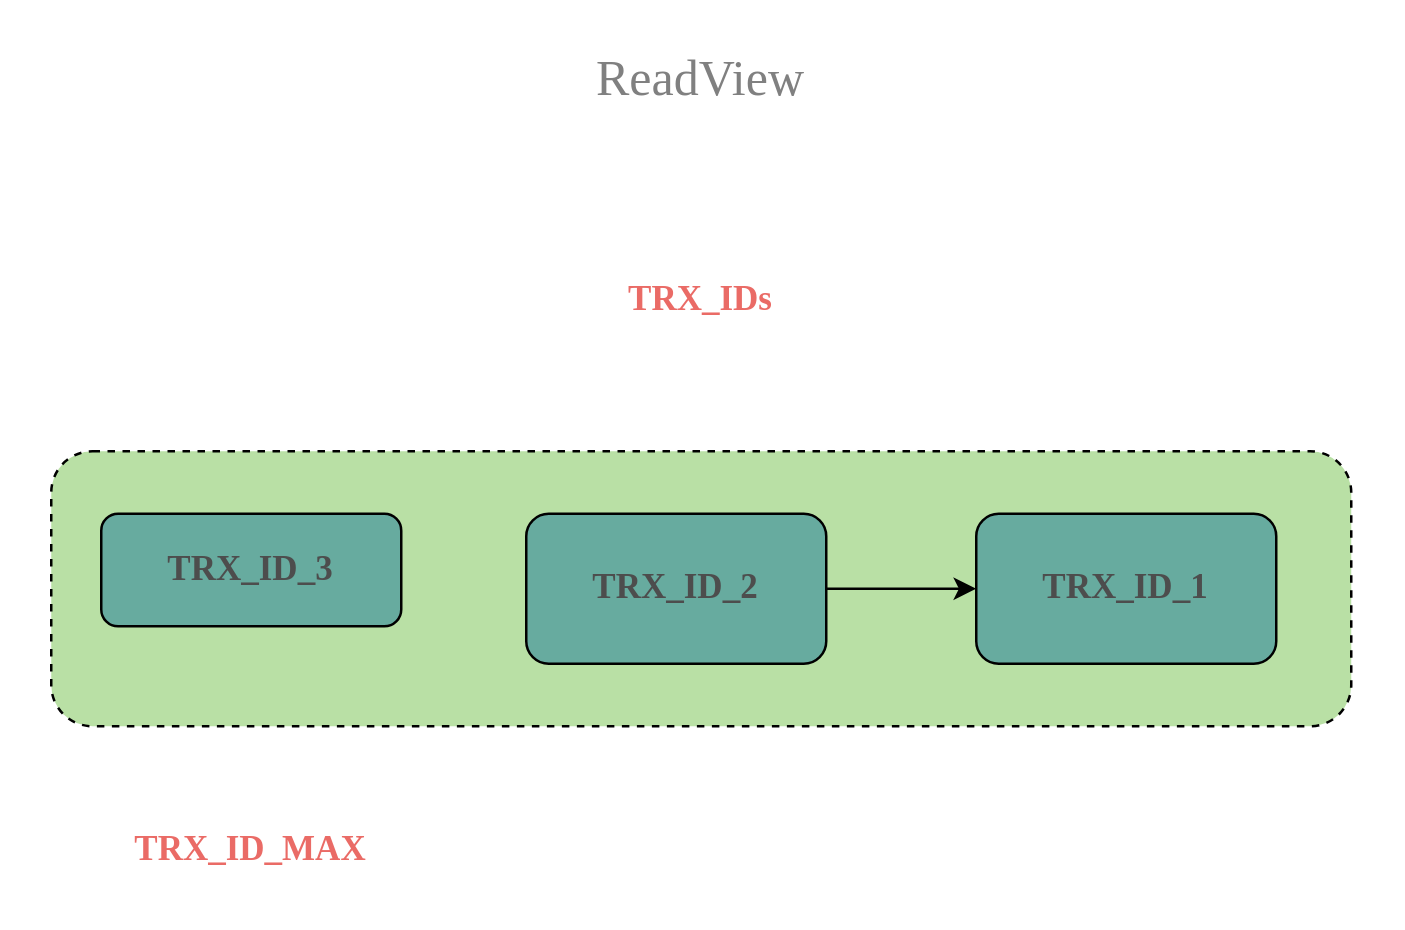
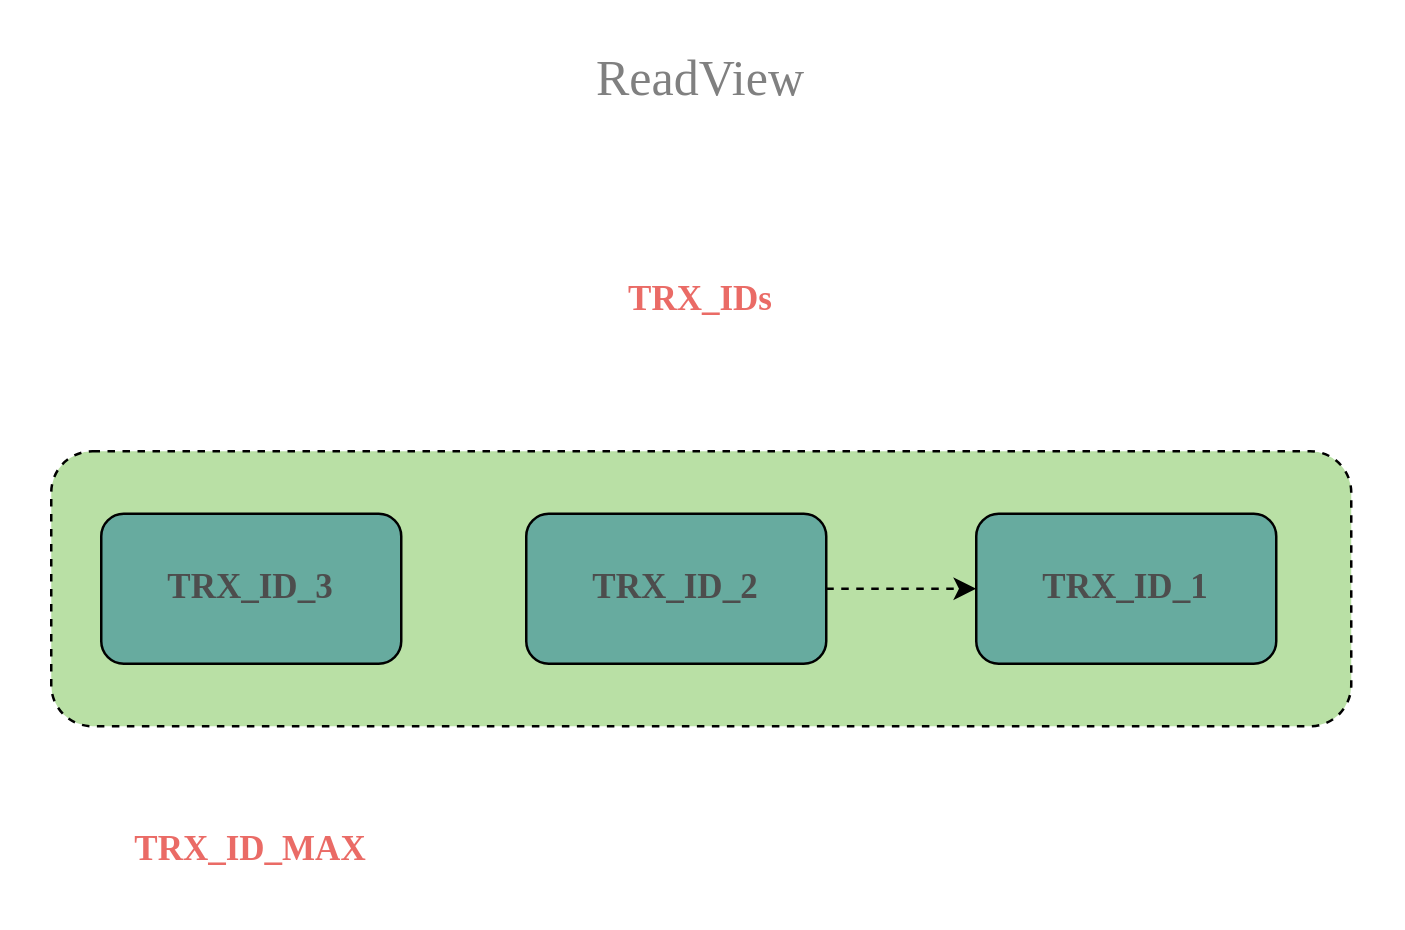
node "TRX_ID_3": size 300x113 -> 300x150
edge "TRX_ID_2" -> "TRX_ID_1": style solid -> dashed
